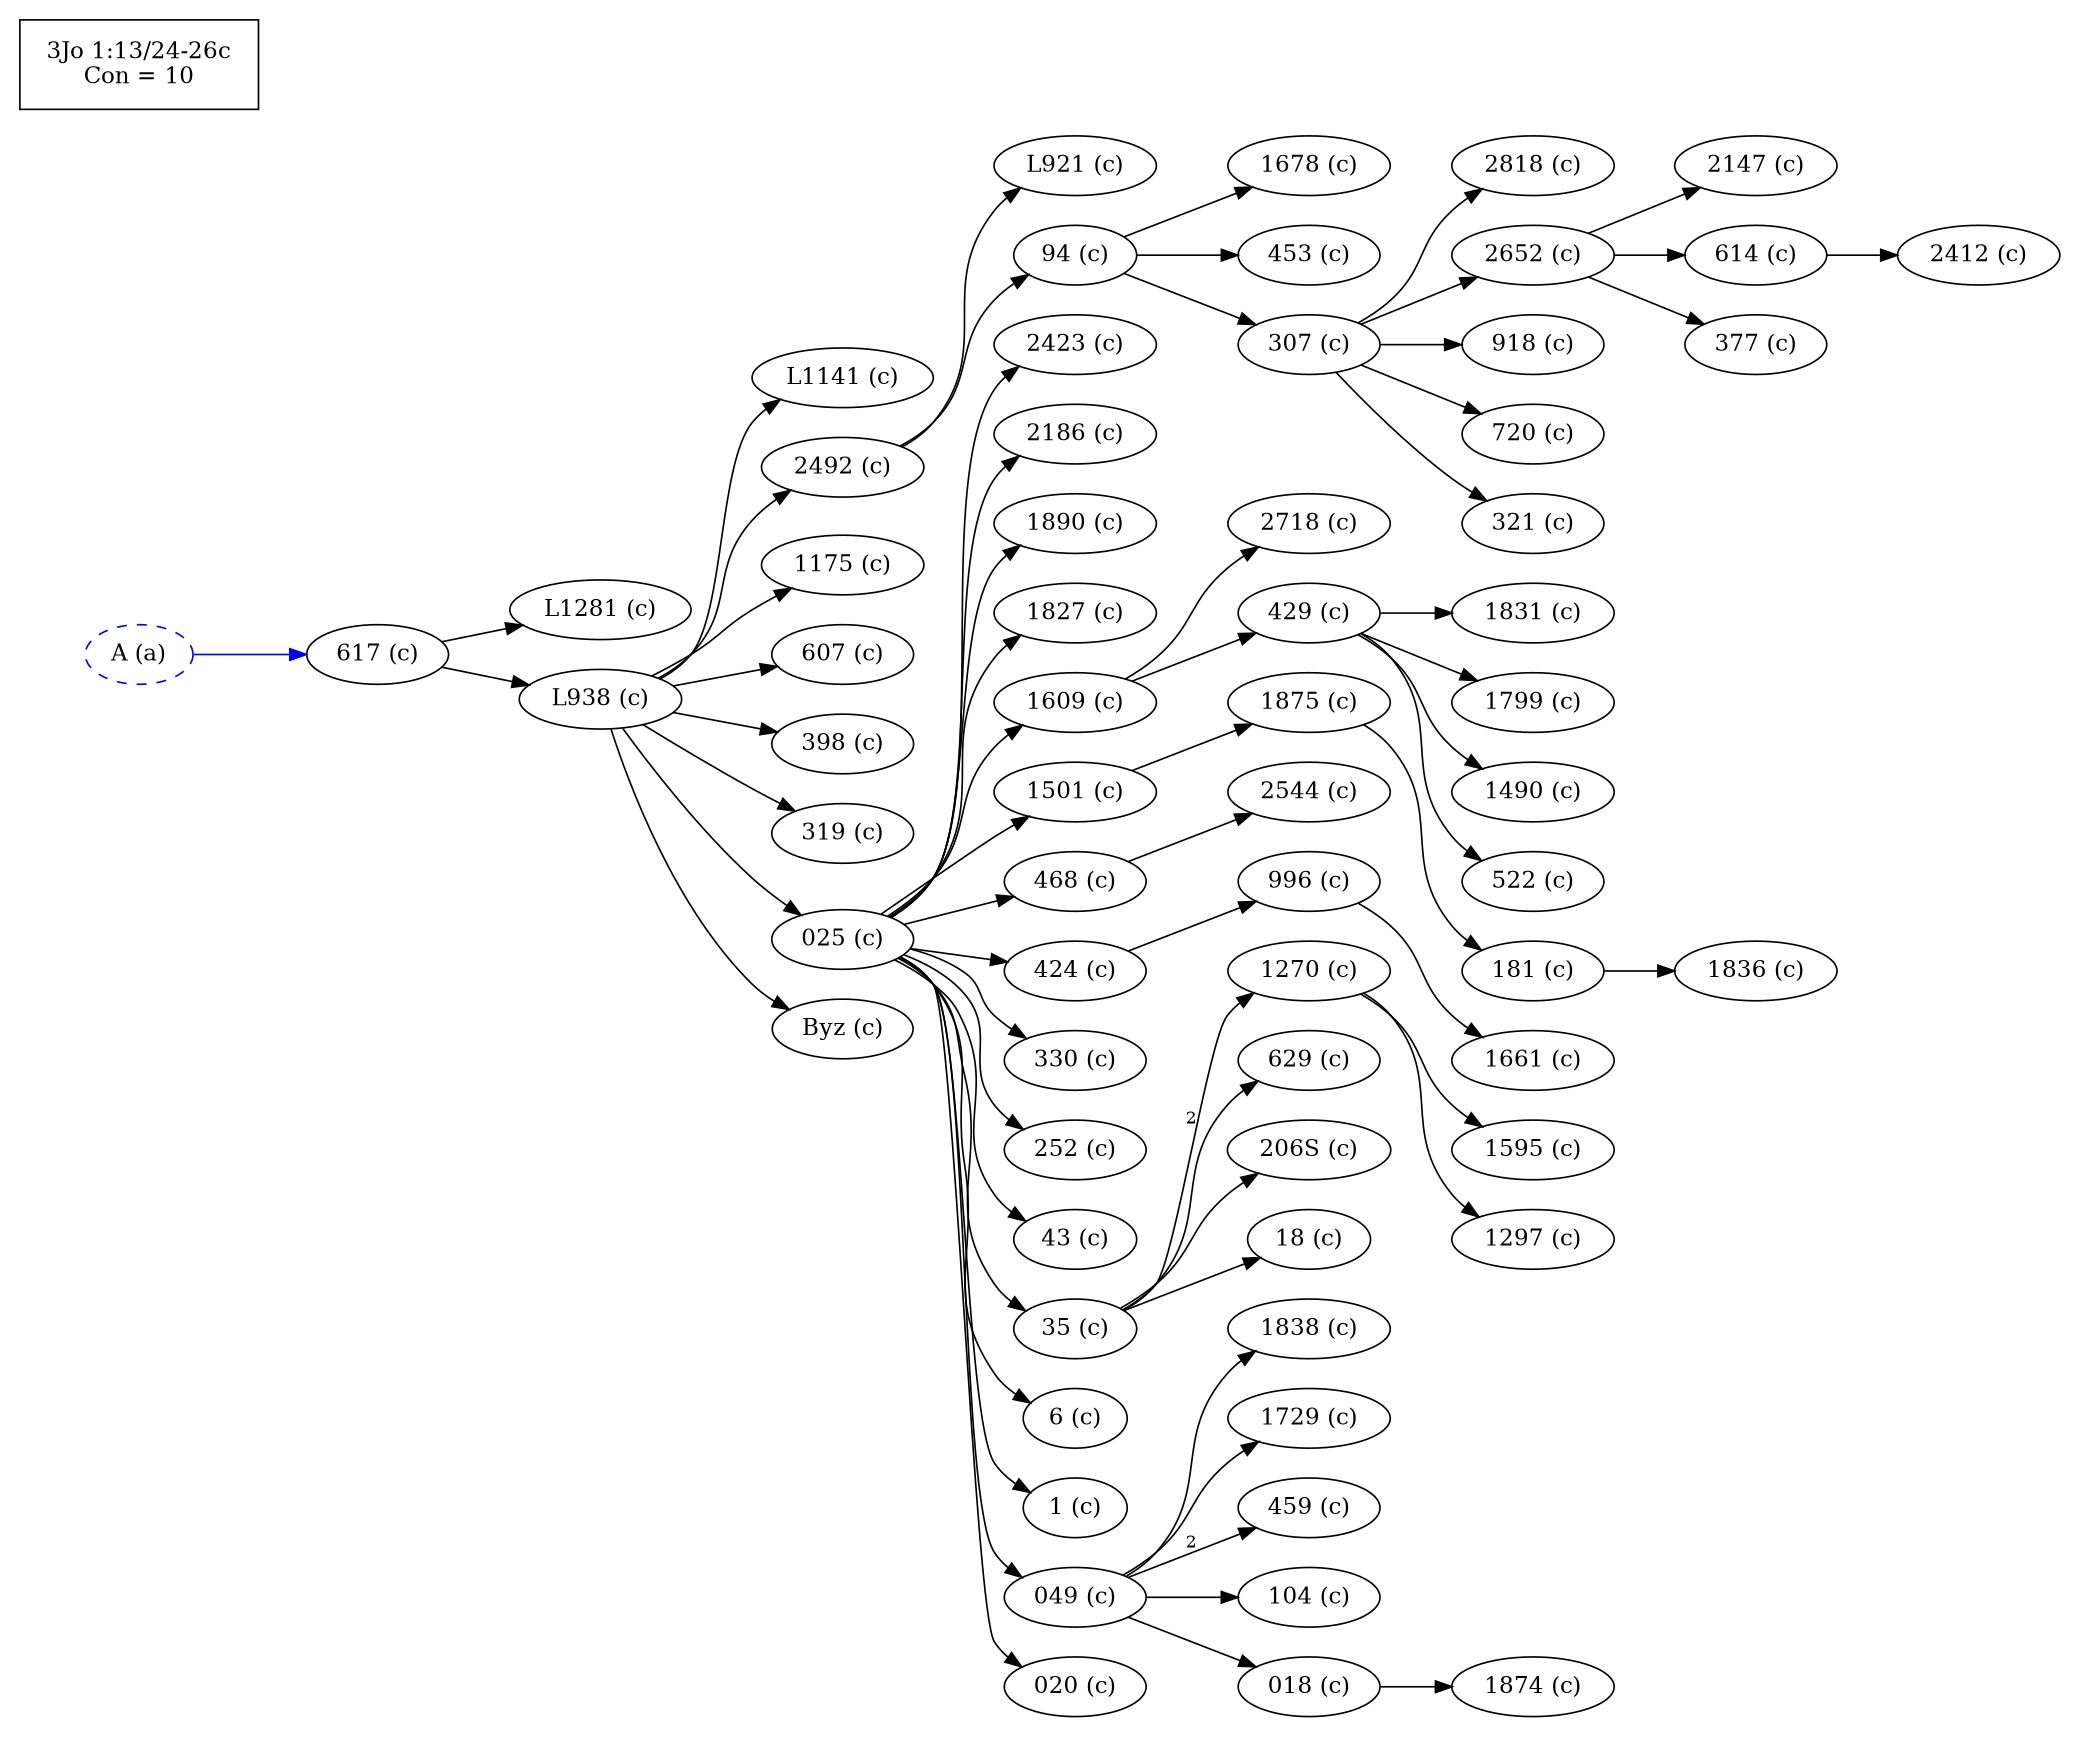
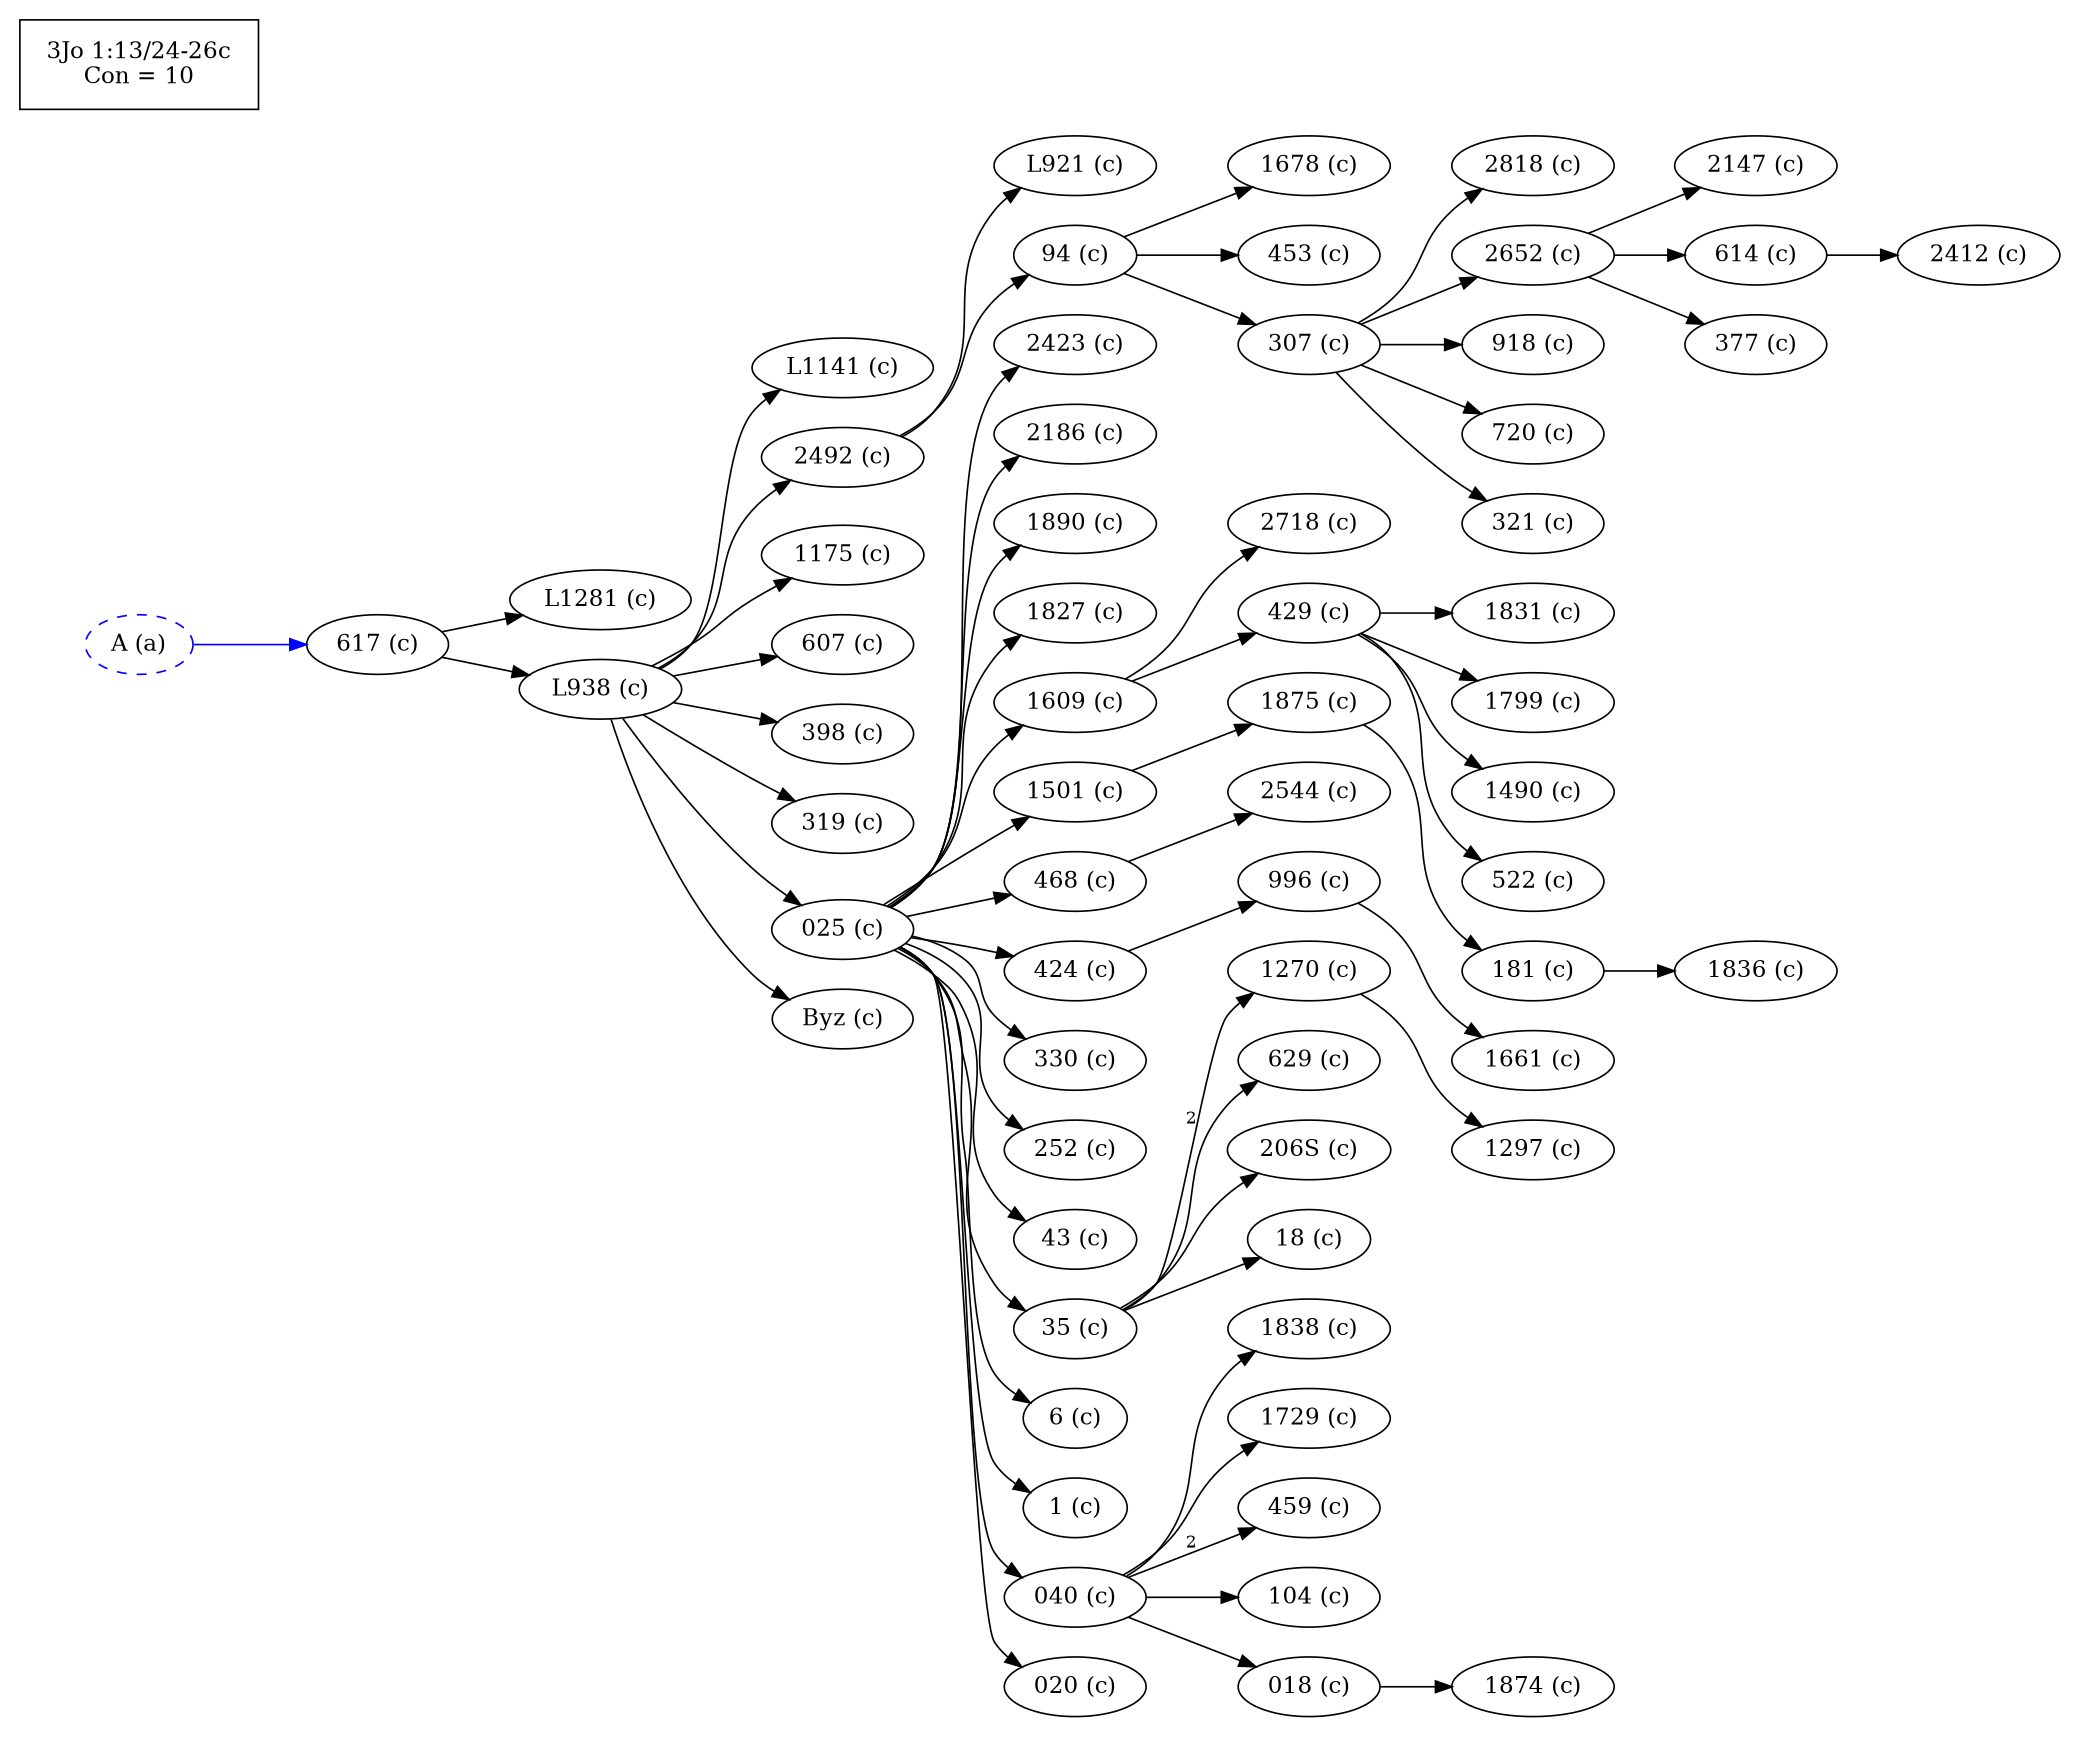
node "1595 (c)": removed
node "049 (c)": label "049 (c)" -> "040 (c)"
